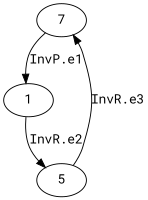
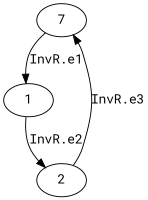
edge "7" -> "1": label "InvP.e1" -> "InvR.e1"
node "5": label "5" -> "2"
